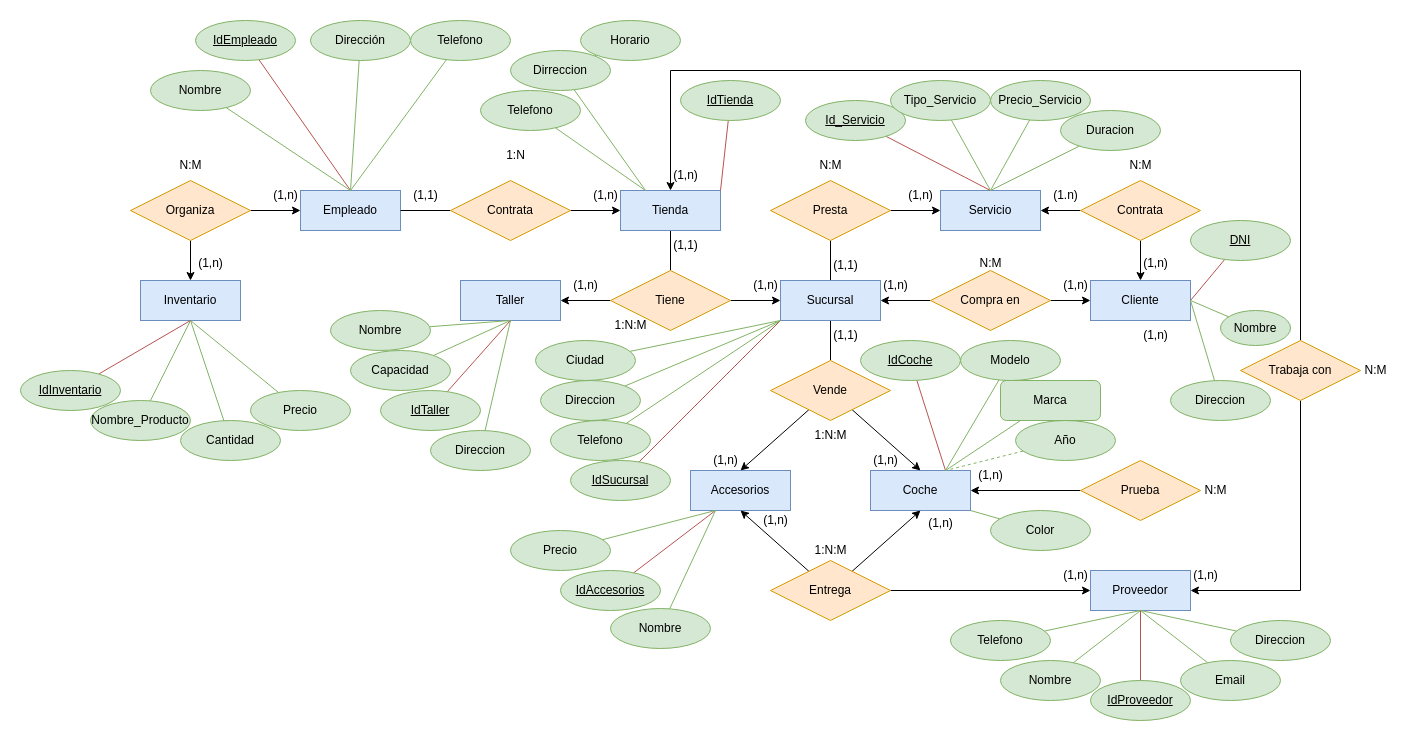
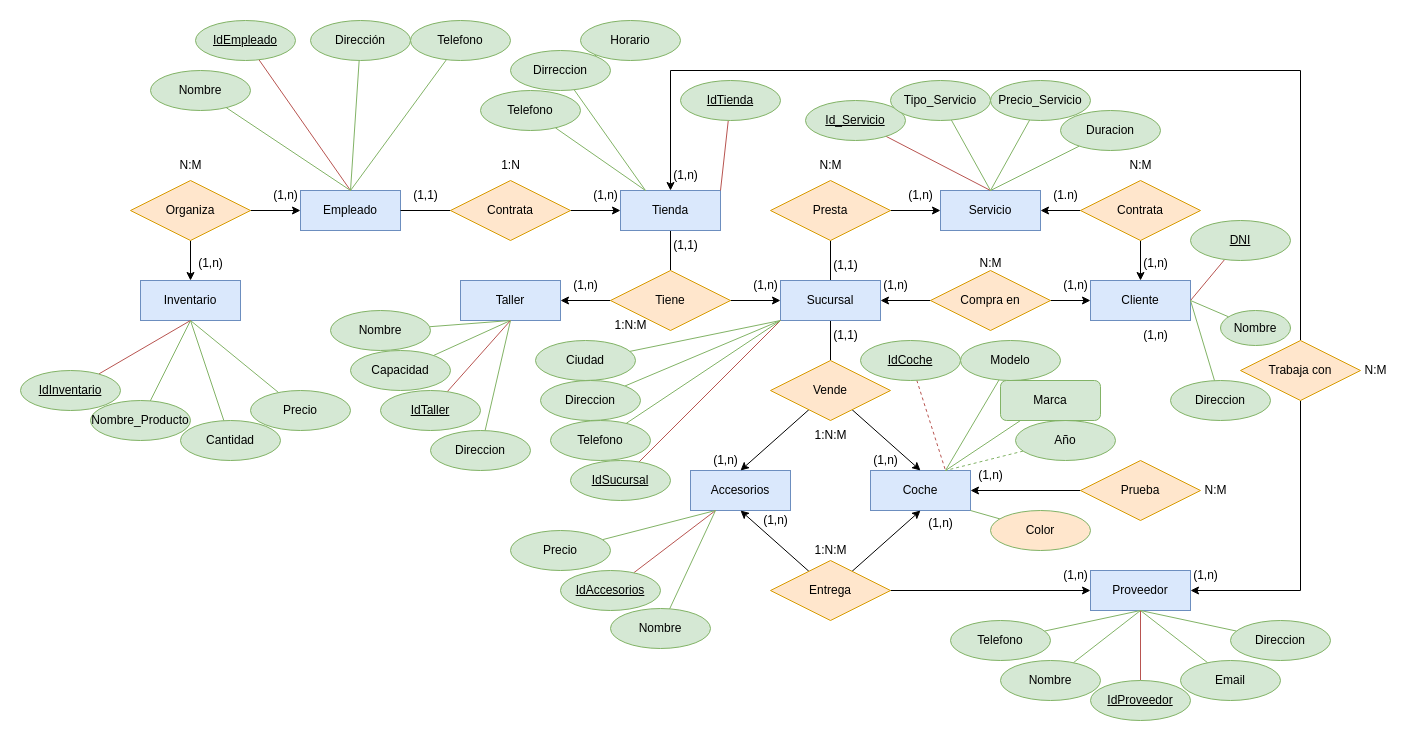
node "1:N": moved (516, 156) -> (511, 166)
edge "IdCoche" -- "Coche": style solid -> dashed
node "Color": fillcolor #d5e8d4 -> #ffe6cc
